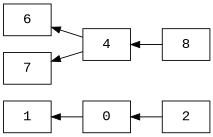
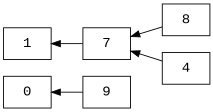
node "6": removed
edge "8" -> "4": now "8" -> "7"
edge "0" -> "1": now "7" -> "1"
node "2": label "2" -> "9"
